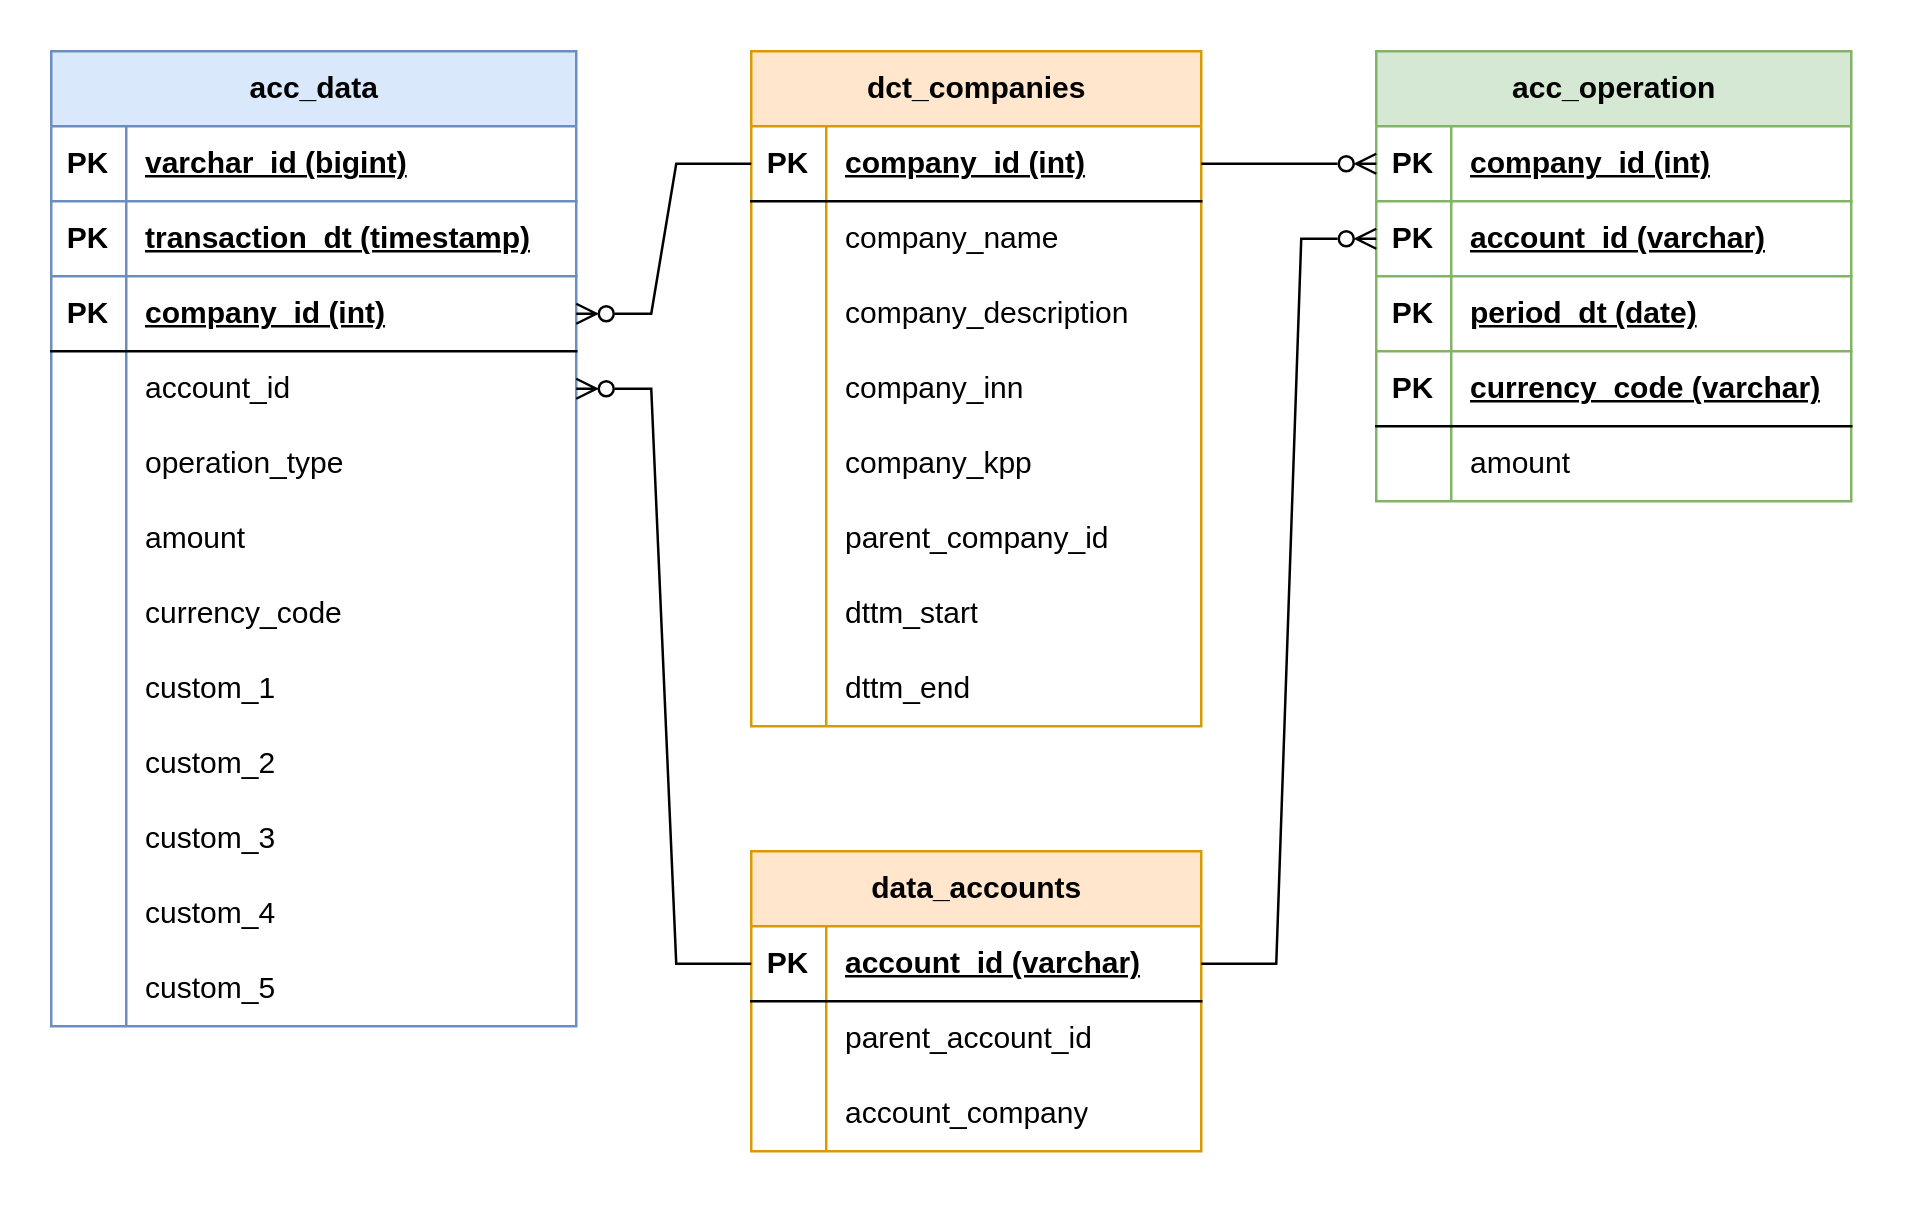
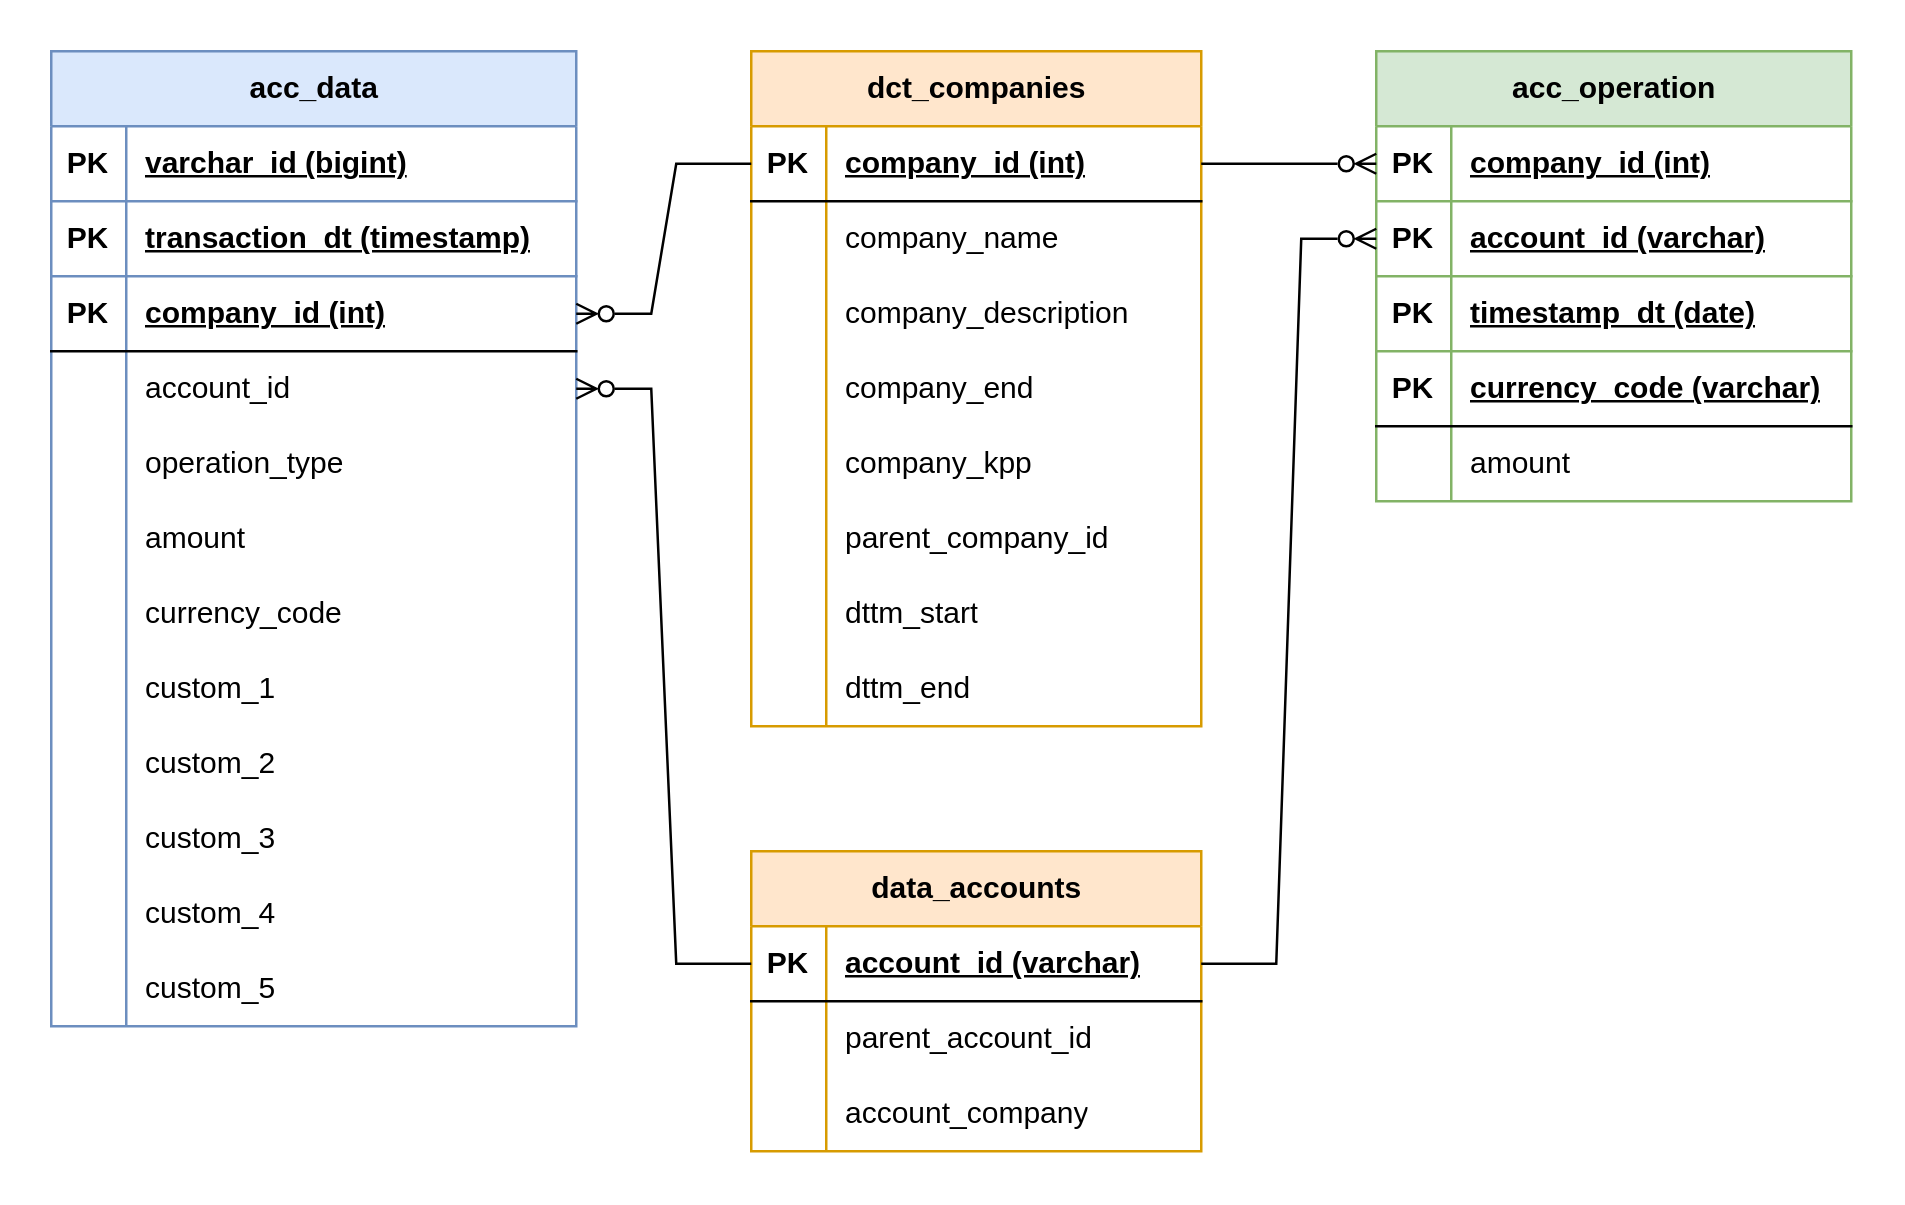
node "period_dt (date)": label "period_dt (date)" -> "timestamp_dt (date)"
node "company_inn": label "company_inn" -> "company_end"
